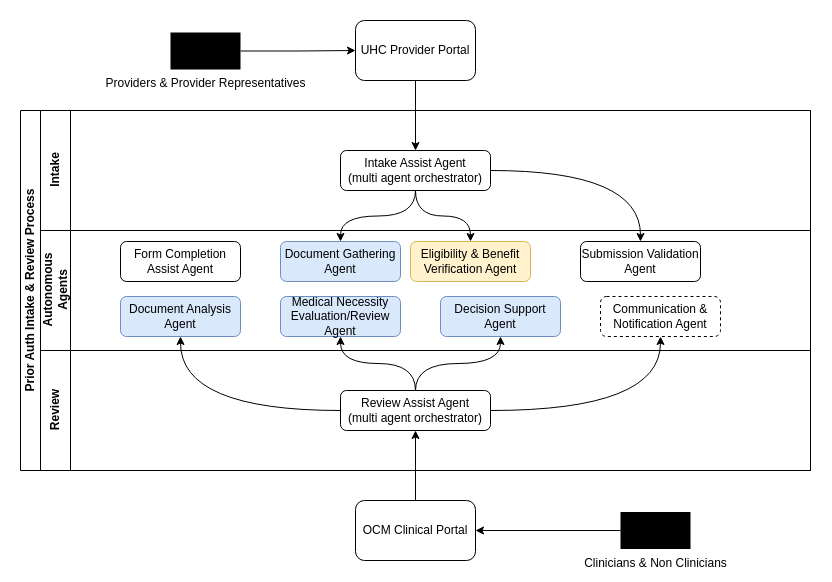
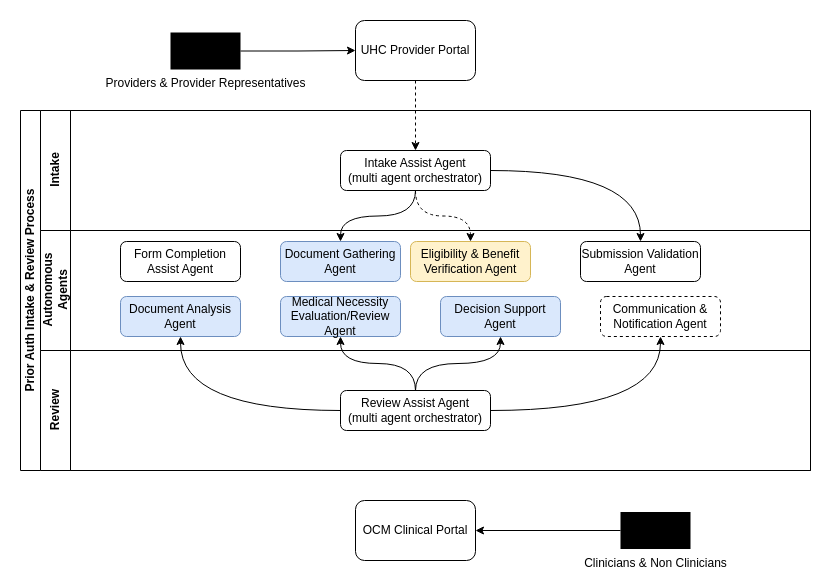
edge "UHC Provider Portal" -> "Intake Assist Agent (multi agent orchestrator)": style solid -> dashed
edge "Intake Assist Agent (multi agent orchestrator)" -> "Eligibility & Benefit Verification Agent": style solid -> dashed
edge "OCM Clinical Portal" -> "Review Assist Agent (multi agent orchestrator)": removed
